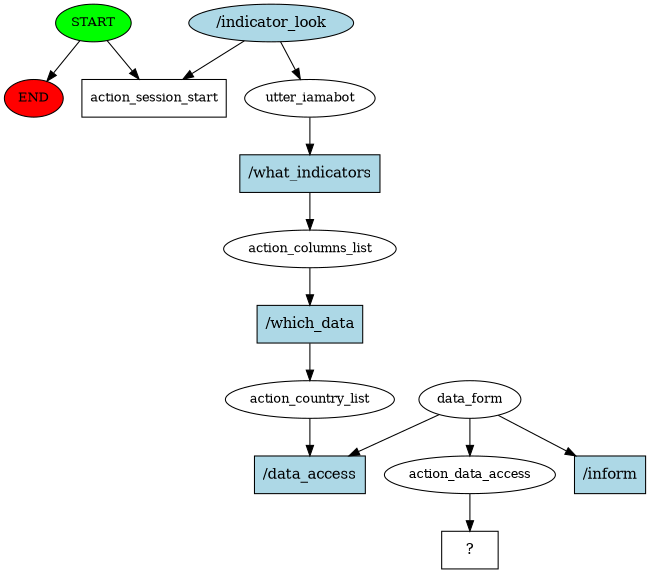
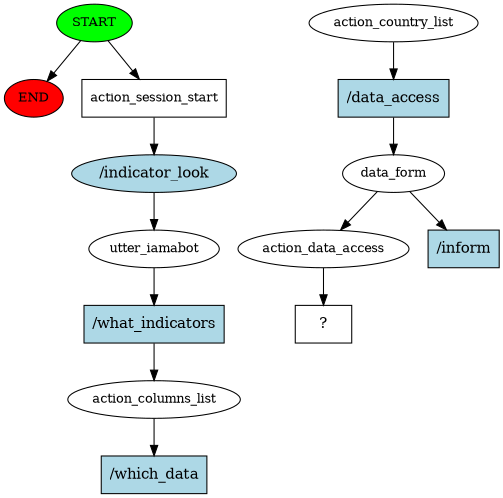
edge "/indicator_look" -> "action_session_start": reversed
edge "/which_data" -> "action_country_list": removed
edge "data_form" -> "/data_access": reversed
